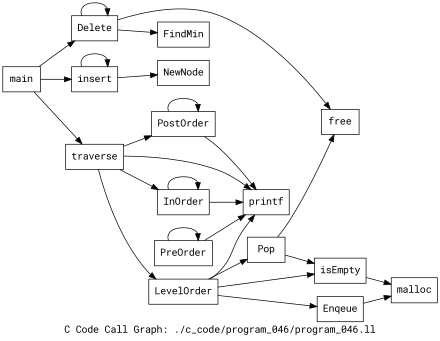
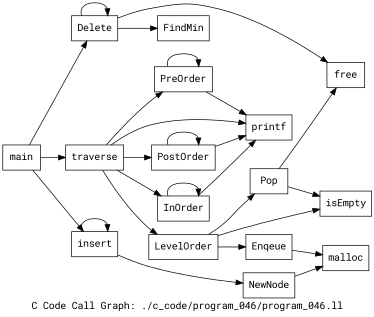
edge "traverse" -> "PreOrder": added
edge "LevelOrder" -> "printf": removed
edge "isEmpty" -> "malloc": now "NewNode" -> "malloc"
